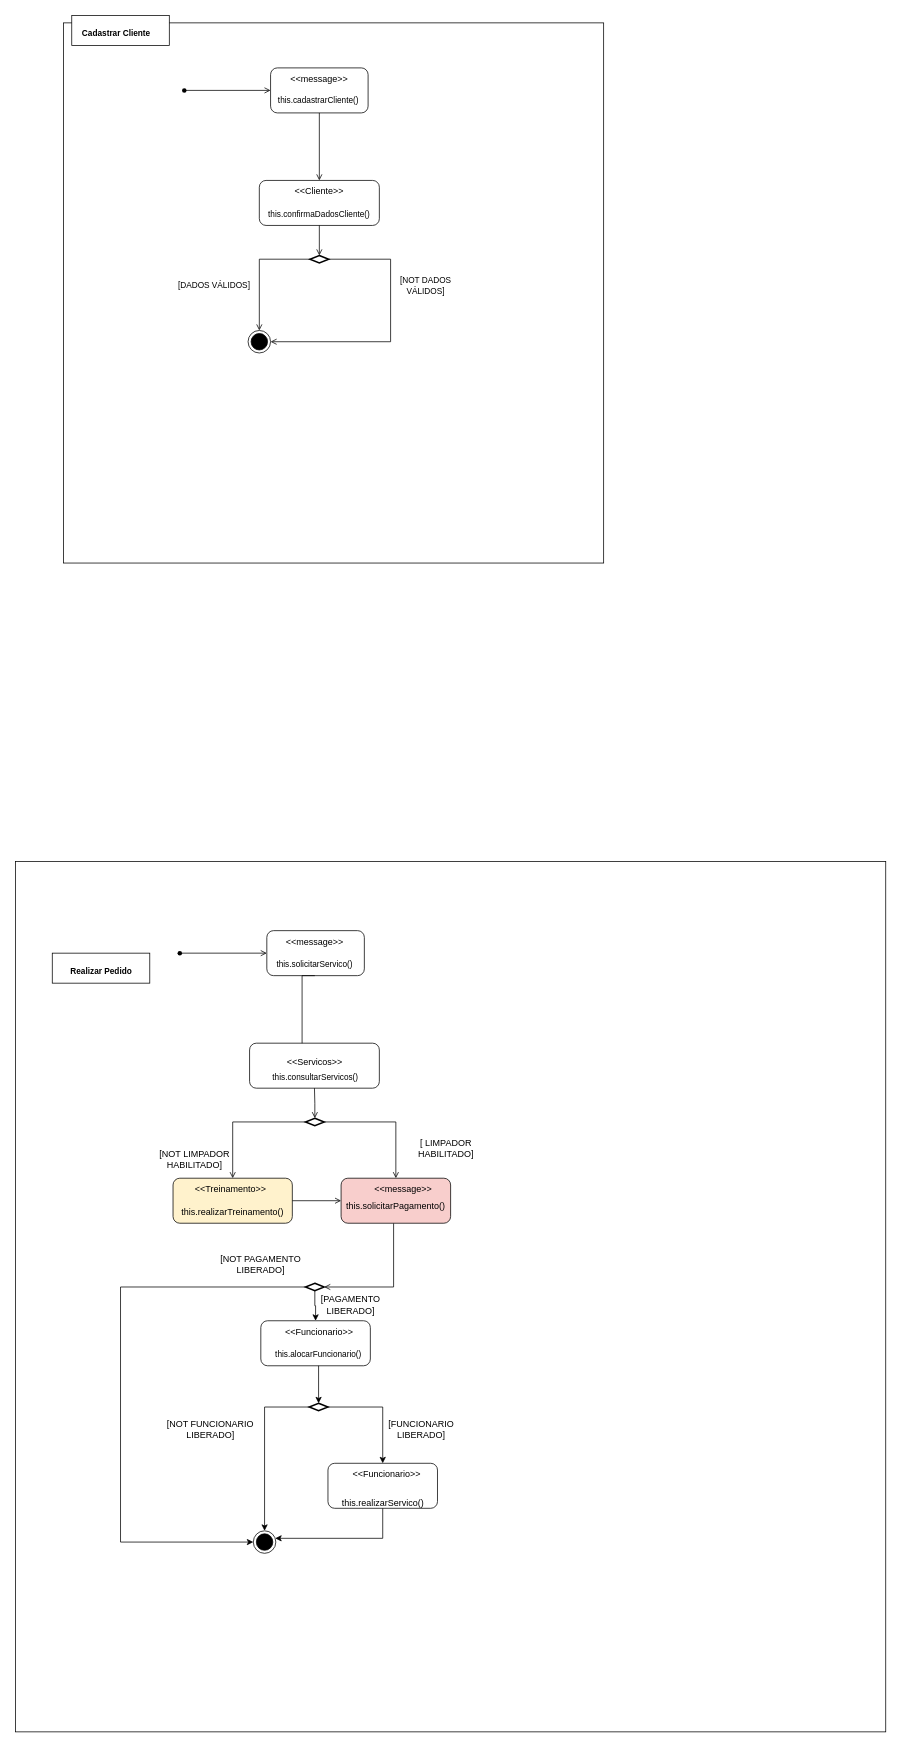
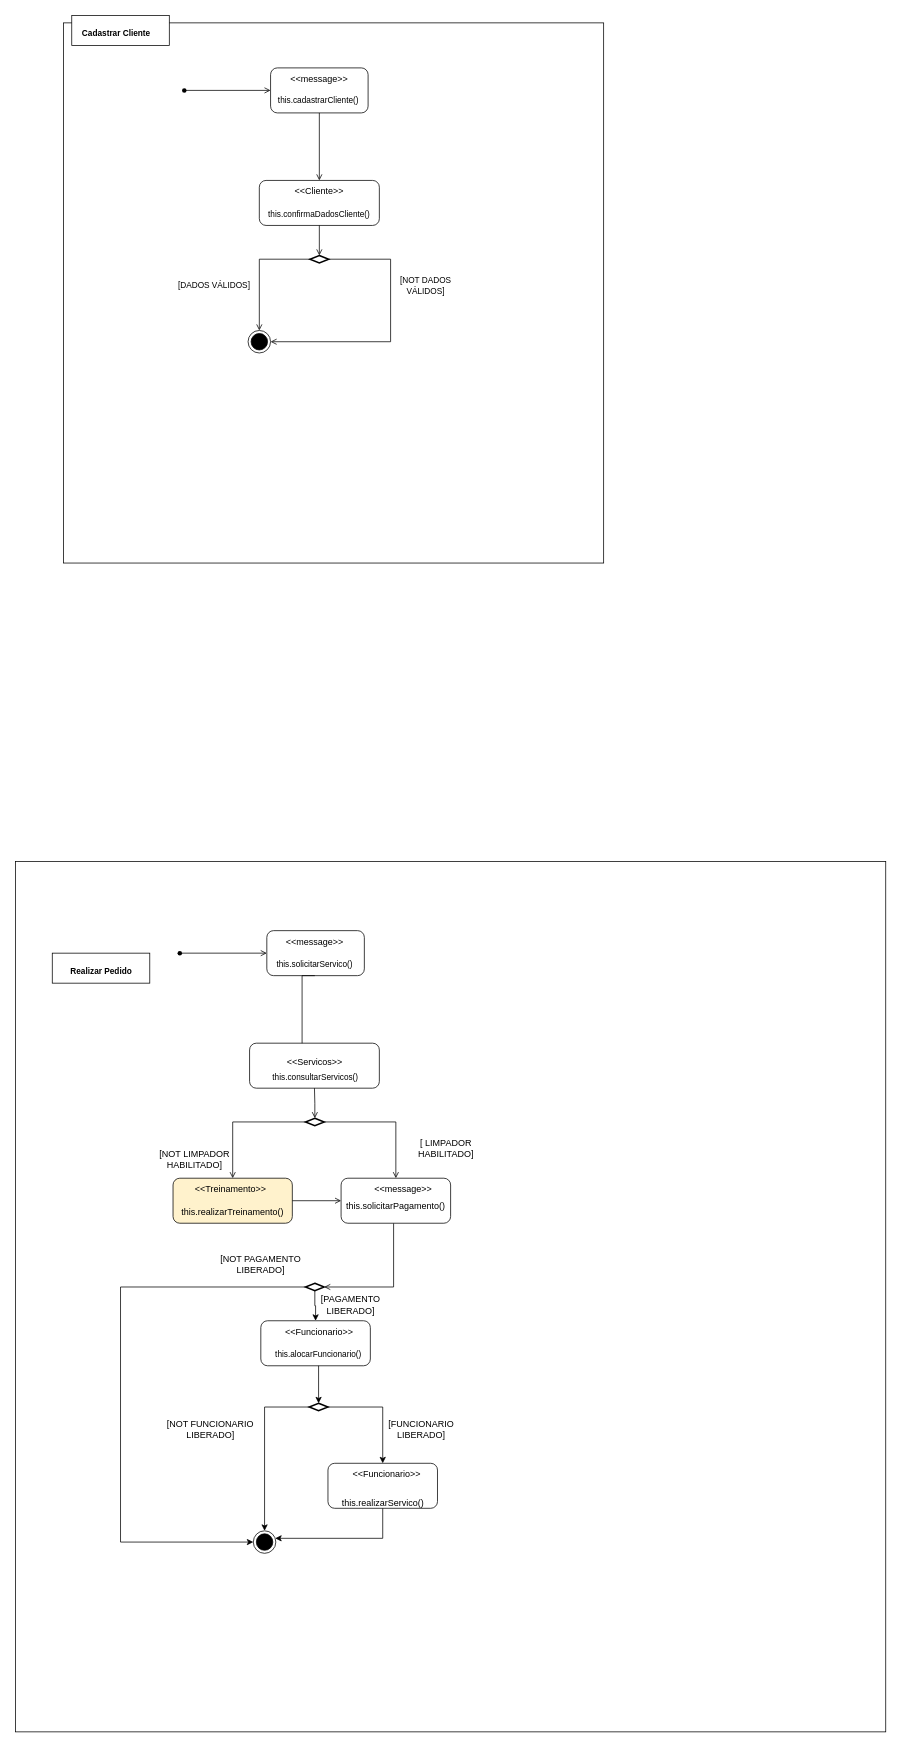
node "this.solicitarPagamento()": fillcolor #f8cecc -> #ffffff
